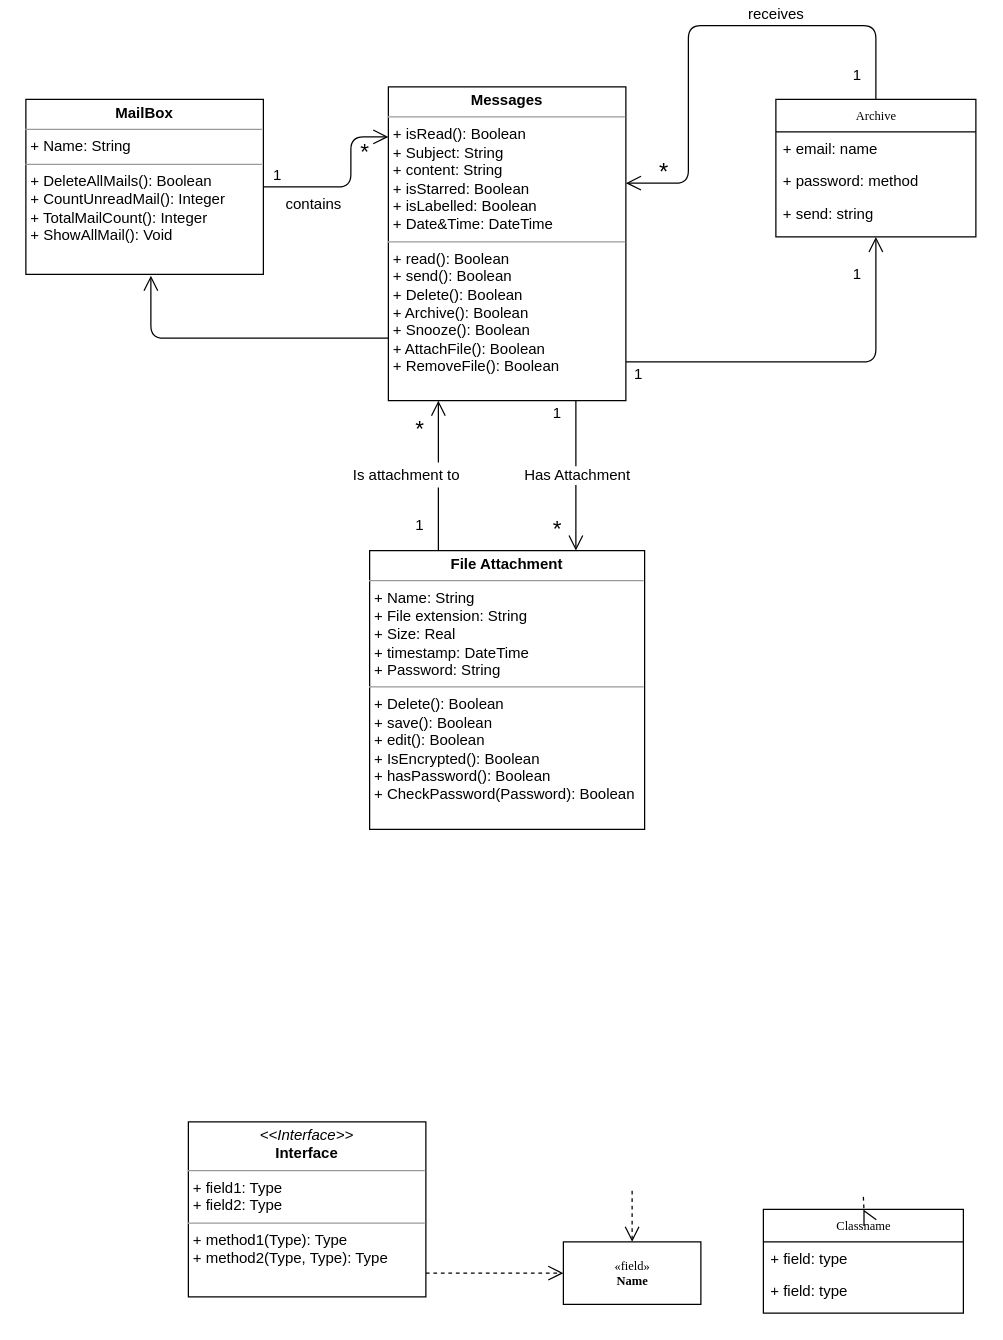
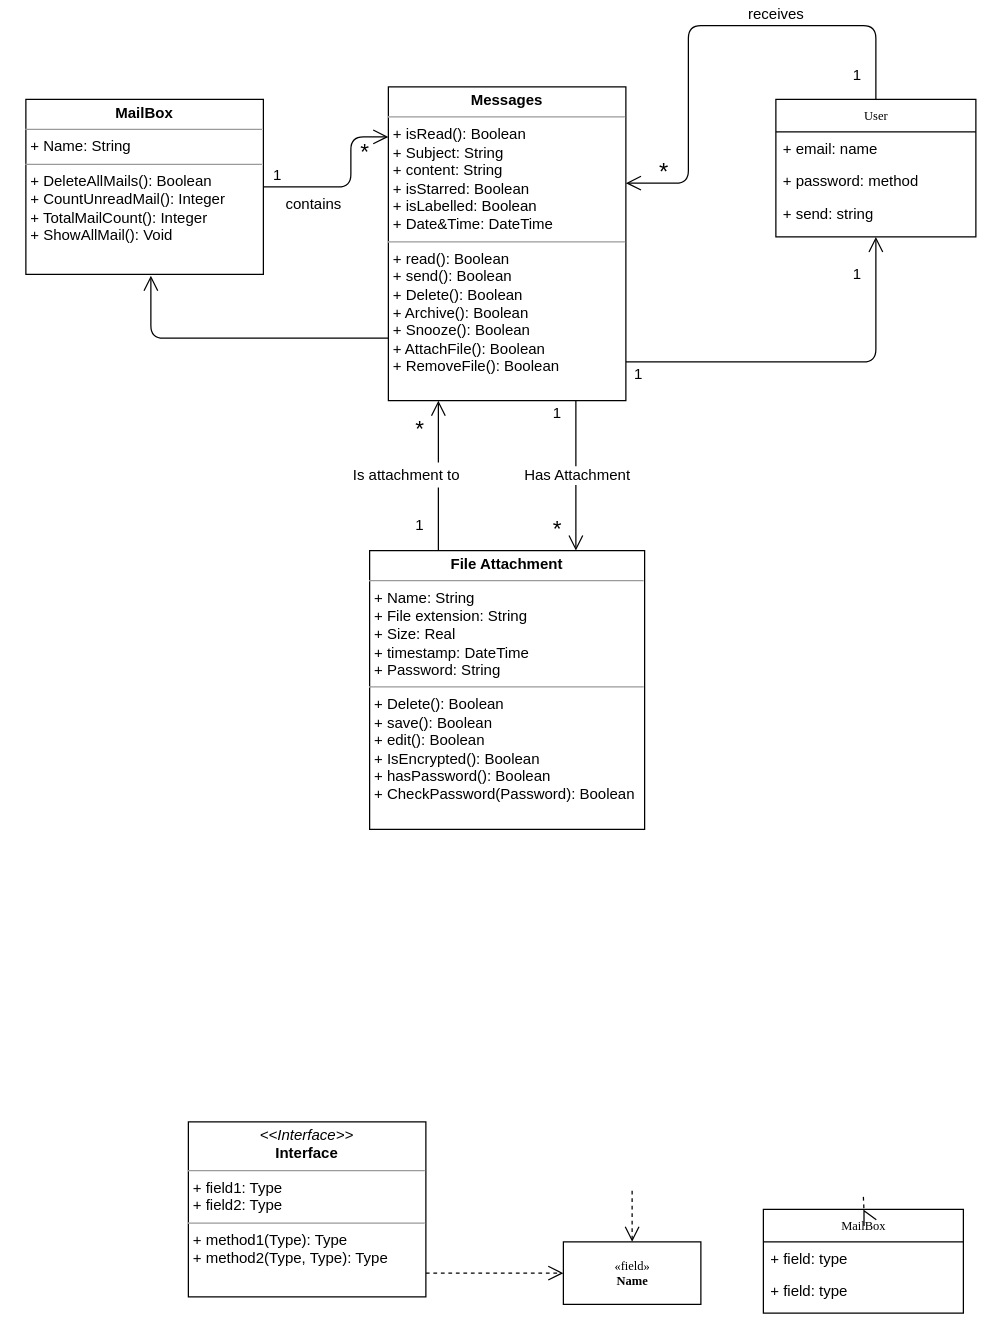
node "Archive": label "Archive" -> "User"
node "Classname": label "Classname" -> "MailBox"
